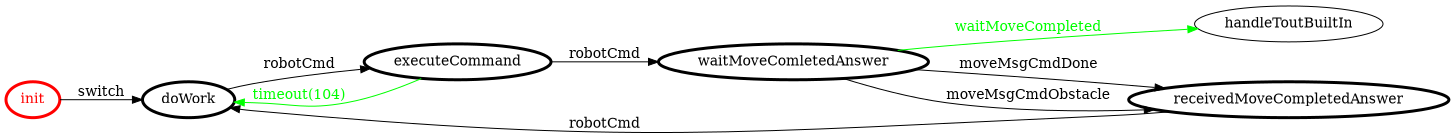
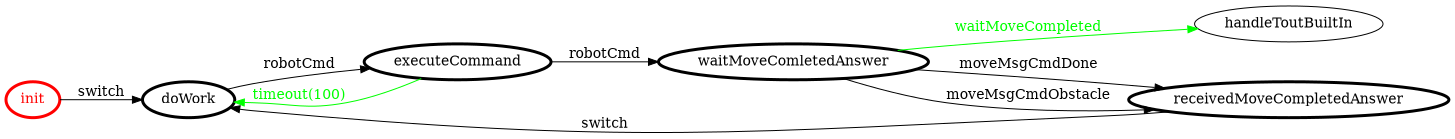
edge "executeCommand" -> "doWork": label "timeout(104)" -> "timeout(100)"
edge "receivedMoveCompletedAnswer" -> "doWork": label "robotCmd" -> "switch"
